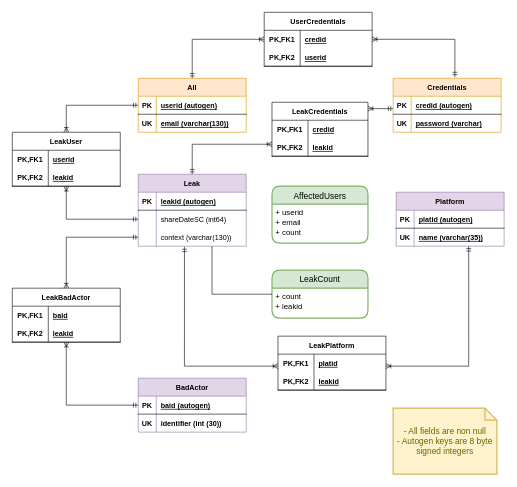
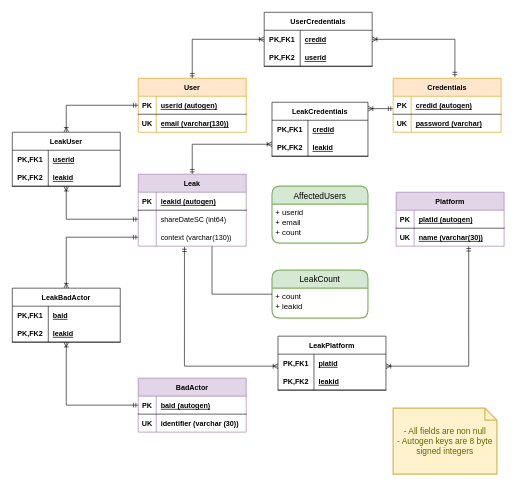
node "All": label "All" -> "User"
node "name (varchar(35))": label "name (varchar(35))" -> "name (varchar(30))"
node "identifier (int (30))": label "identifier (int (30))" -> "identifier (varchar (30))"
